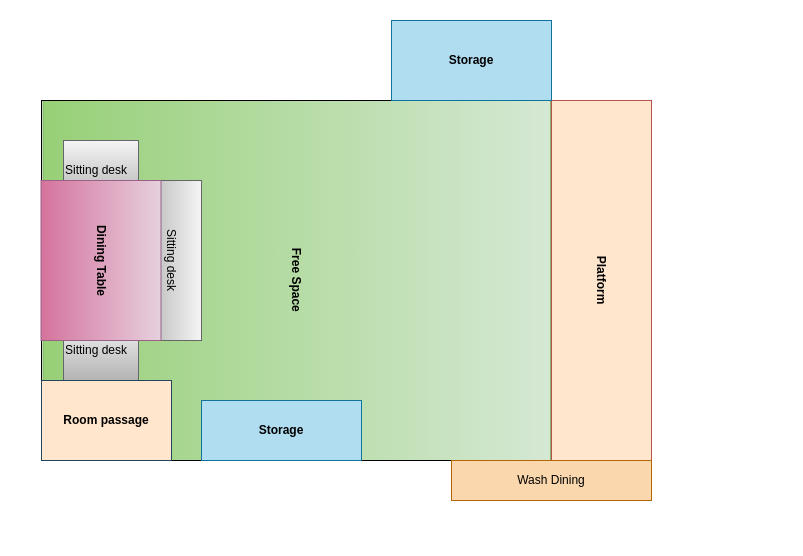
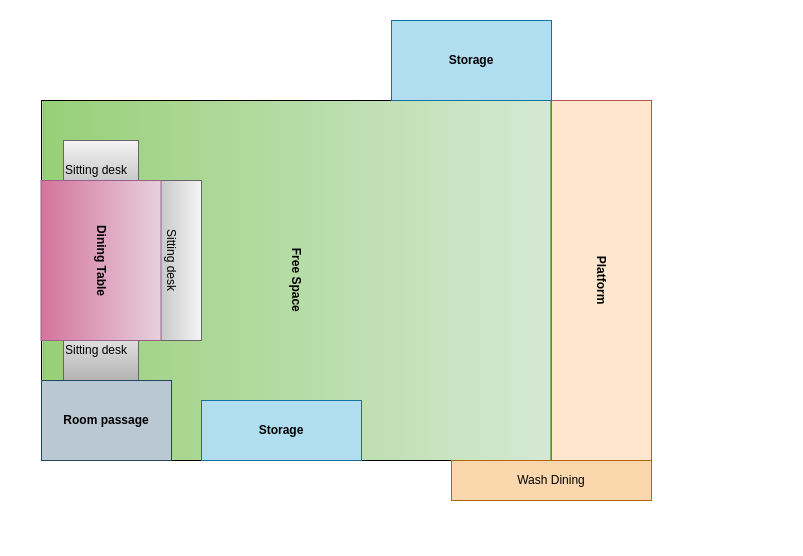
node "Room passage": fillcolor #ffe6cc -> #bac8d3
